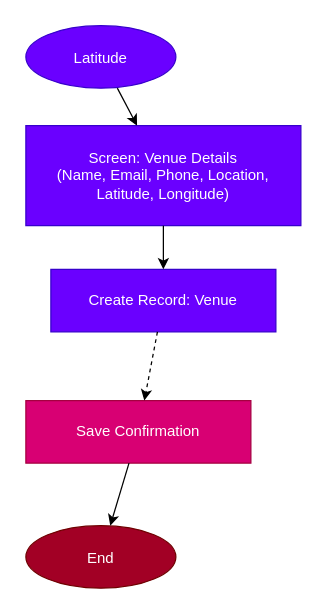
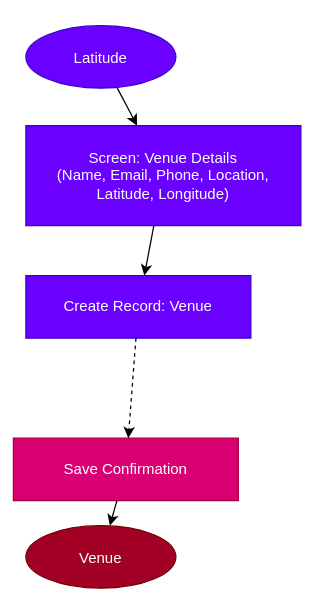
node "Create Record: Venue": moved (163, 301) -> (138, 307)
node "Save Confirmation": moved (138, 432) -> (126, 469)
node "End": label "End" -> "Venue"
